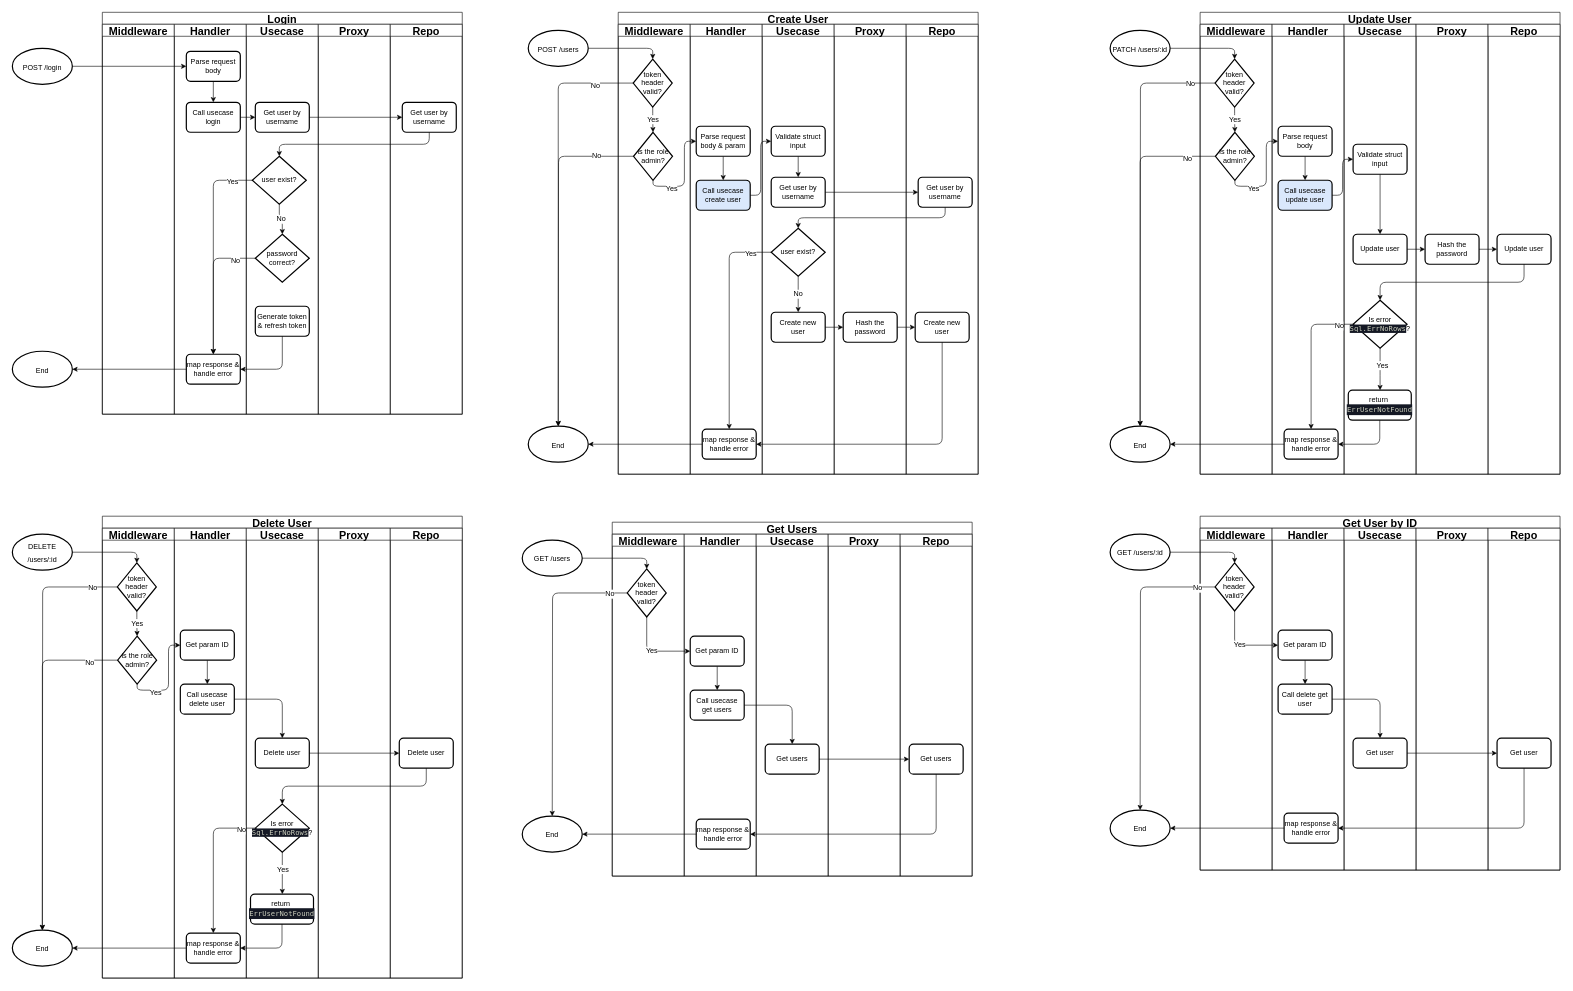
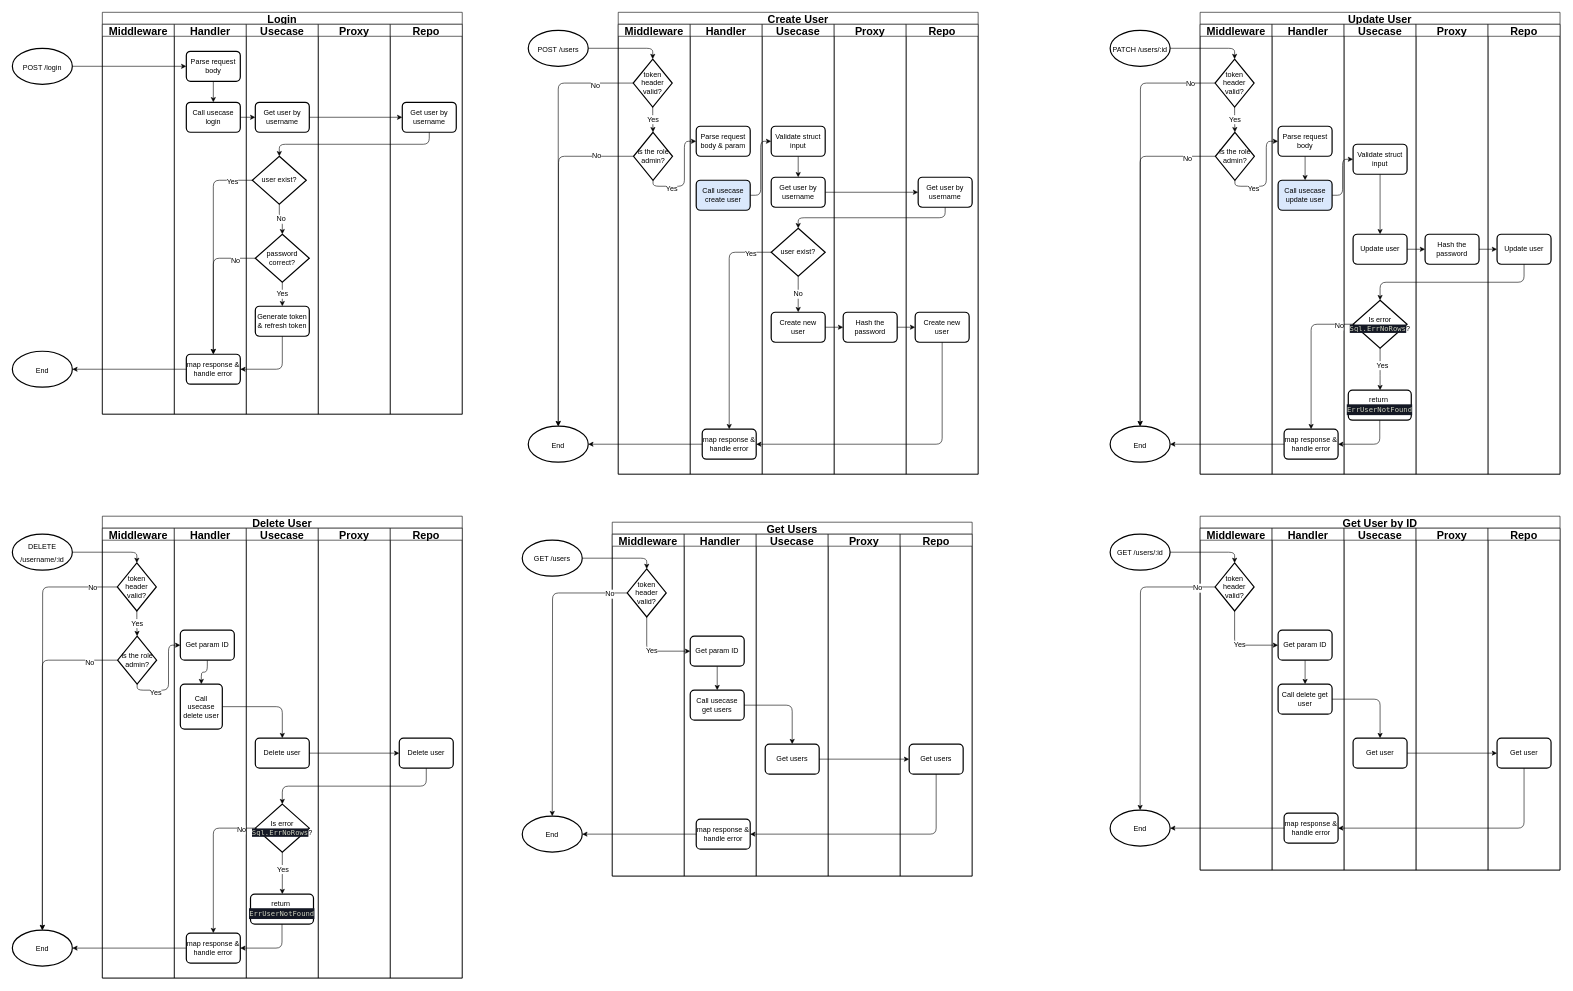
edge "Parse request body & param" -> "Call usecase create user": removed
edge "password correct?" -> "Generate token & refresh token": added, label "Yes"
node "DELETE /users/:id": label "DELETE /users/:id" -> "DELETE /username/:id"
node "Call usecase delete user": size 54x30 -> 42x45
